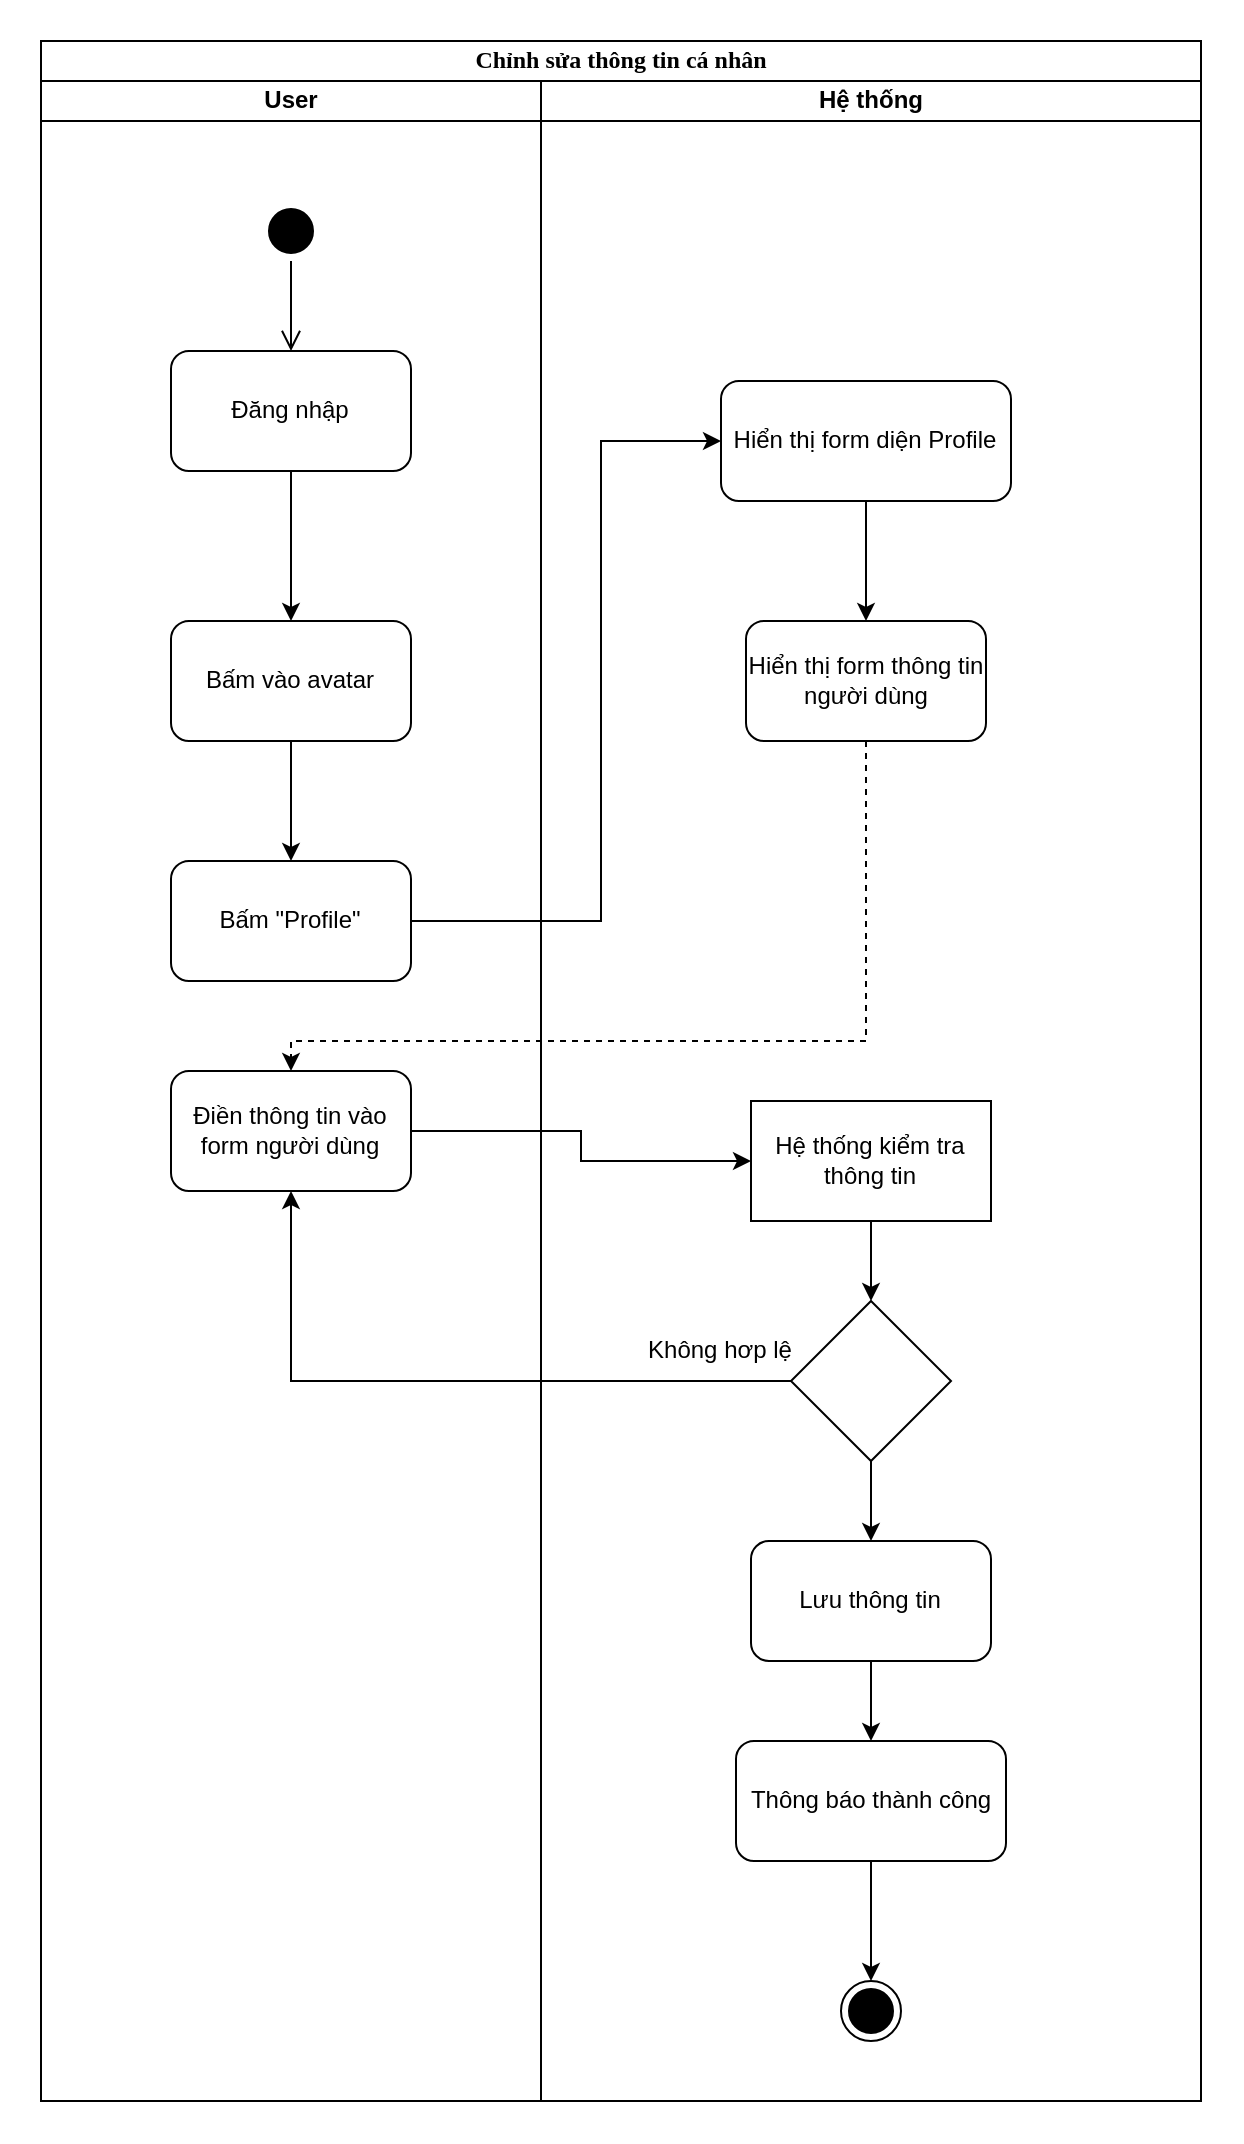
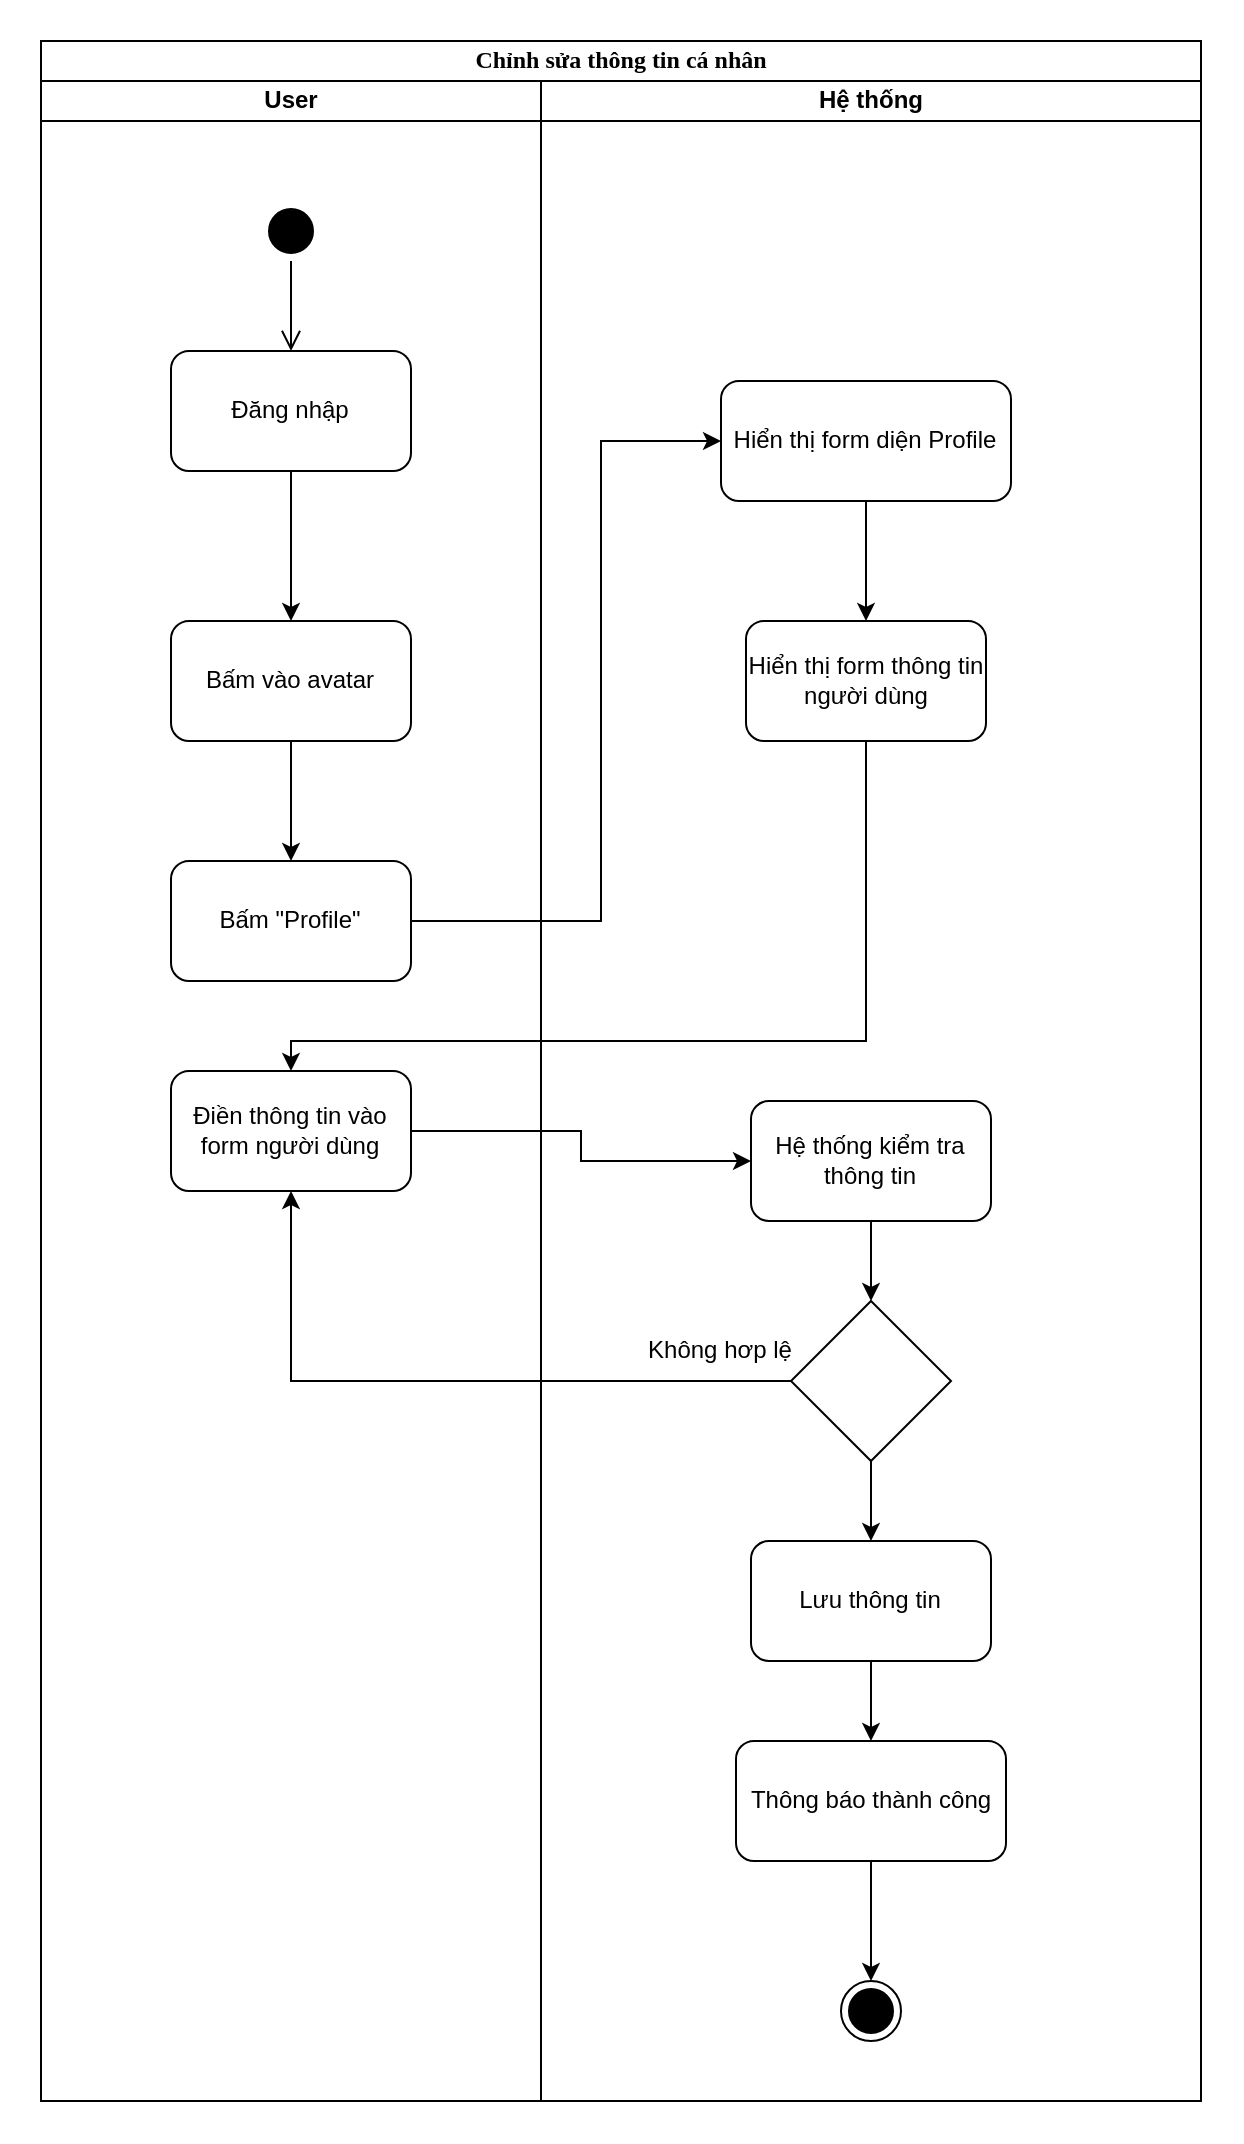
edge "Hiển thị form thông tin người dùng" -> "Điền thông tin vào form người dùng": style dashed -> solid
node "Hệ thống kiểm tra thông tin": shape rectangle -> rounded rectangle
